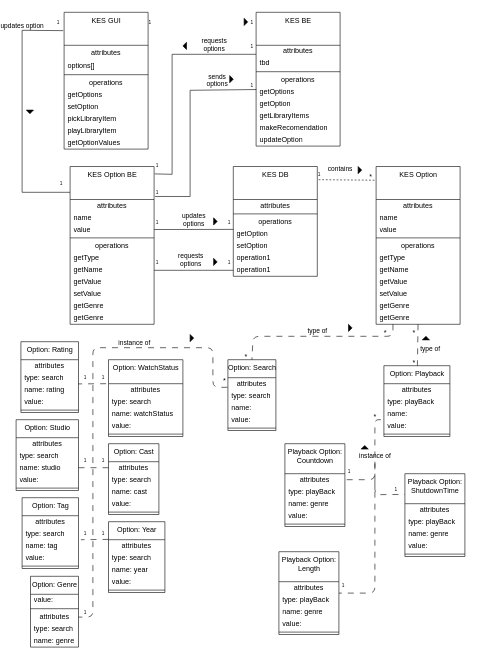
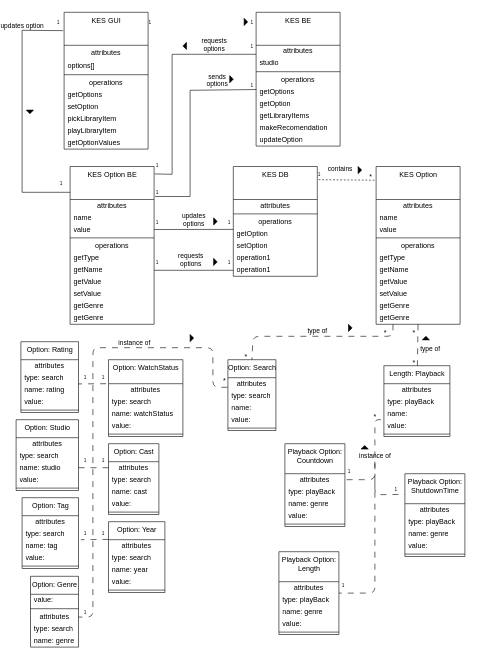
node "tbd": label "tbd" -> "studio"
node "Option: Playback": label "Option: Playback" -> "Length: Playback"
